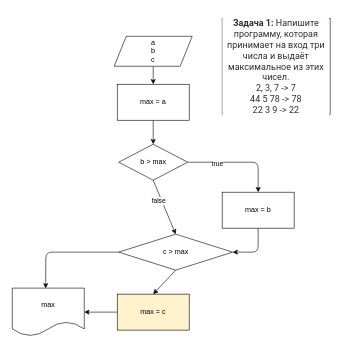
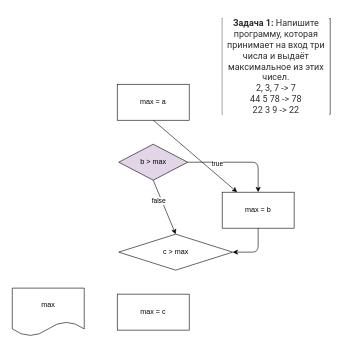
node "a b c": removed
edge "a b c" -> "max = a": removed
edge "max = a" -> "b > max": now "max = a" -> "max = b"
node "b > max": fillcolor #ffffff -> #e1d5e7
edge "c > max" -> "max": removed
edge "c > max" -> "max = c": removed
edge "max = c" -> "max": removed
node "max = c": fillcolor #fff2cc -> #ffffff
